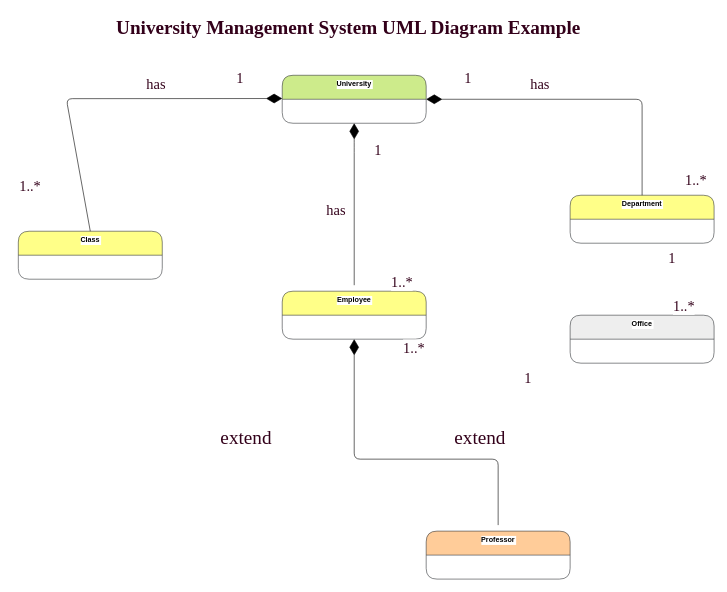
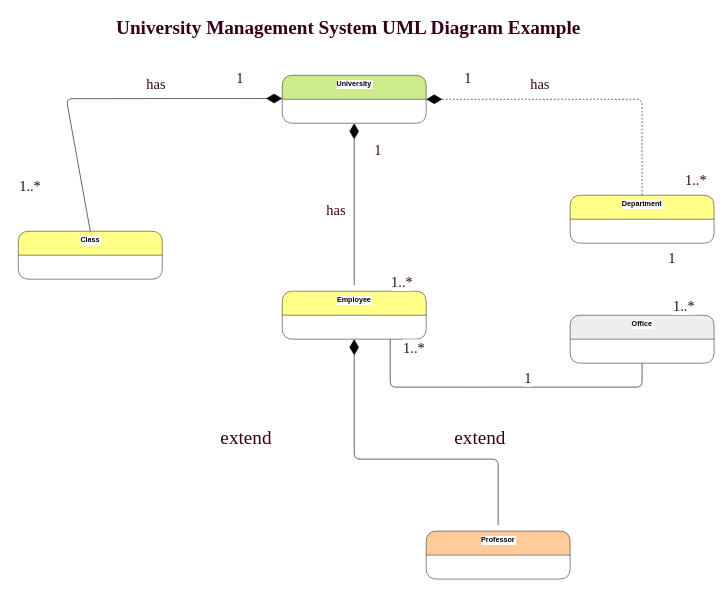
edge "Department" -> "University": style solid -> dashed
edge "Employee" -- "Office": added
